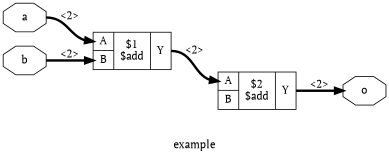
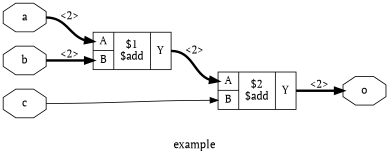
node "c": added
